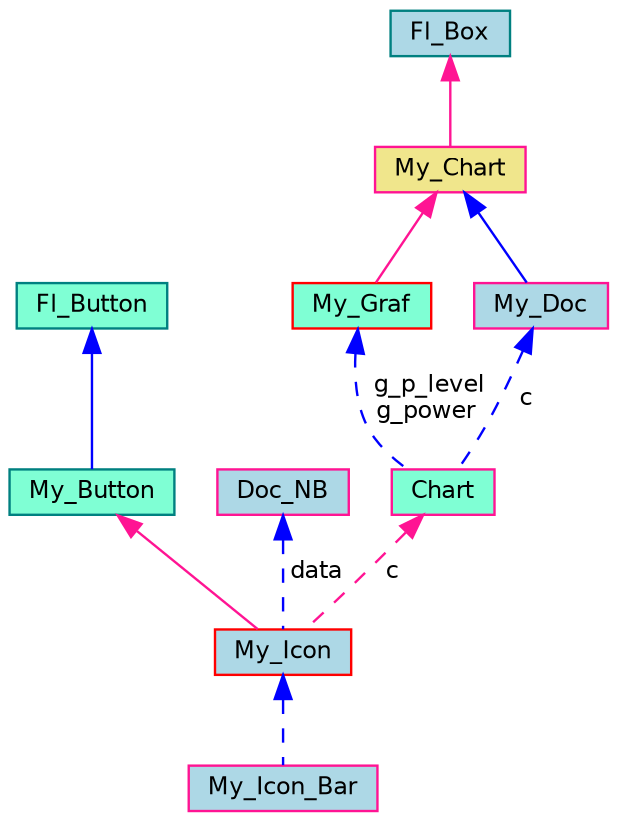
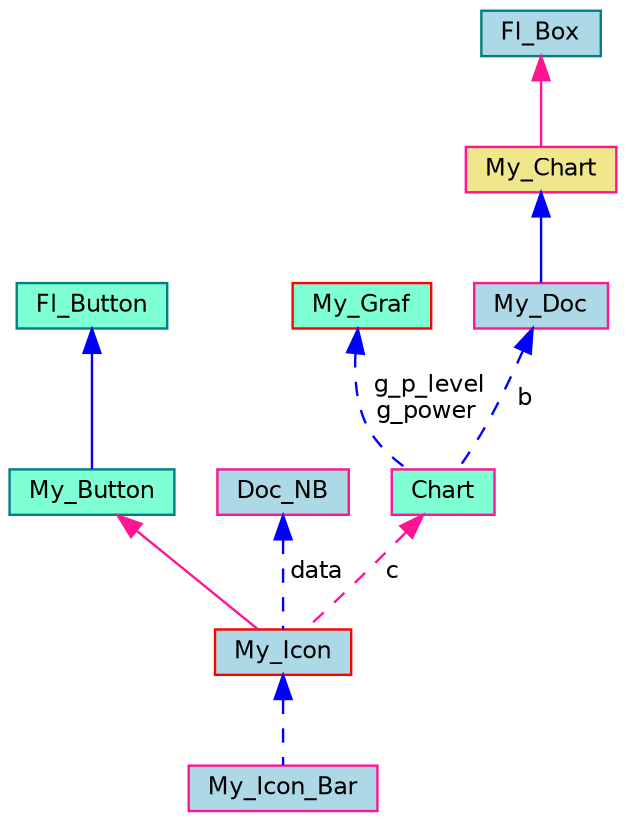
edge "My_Graf" -> "My_Chart": removed
edge "Chart" -> "My_Doc": label " c" -> " b"
